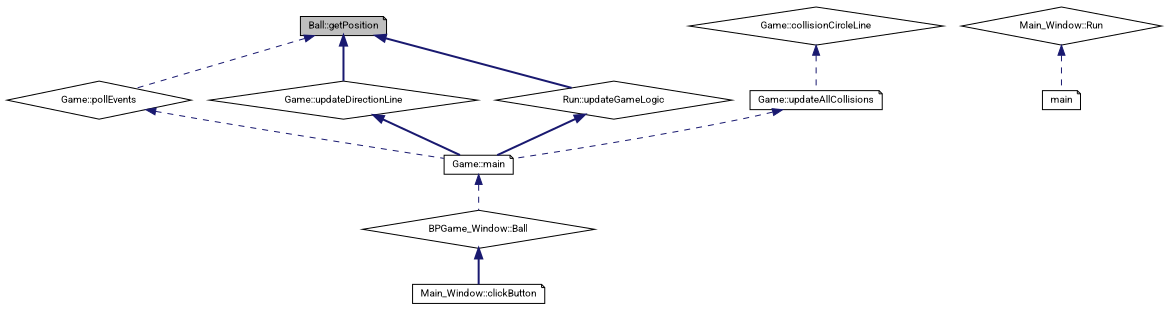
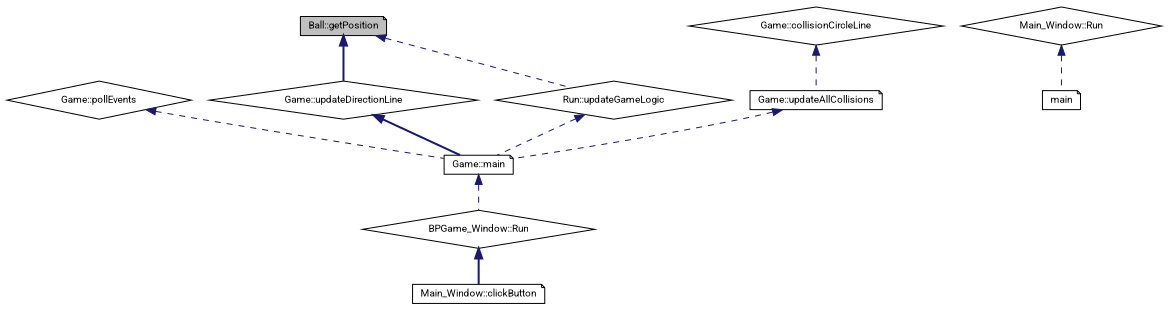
edge "Game::pollEvents" -> "Ball::getPosition": removed
edge "Run::updateGameLogic" -> "Ball::getPosition": style bold -> dashed
edge "Game::main" -> "Run::updateGameLogic": style bold -> dashed
node "BPGame_Window::Ball": label "BPGame_Window::Ball" -> "BPGame_Window::Run"
